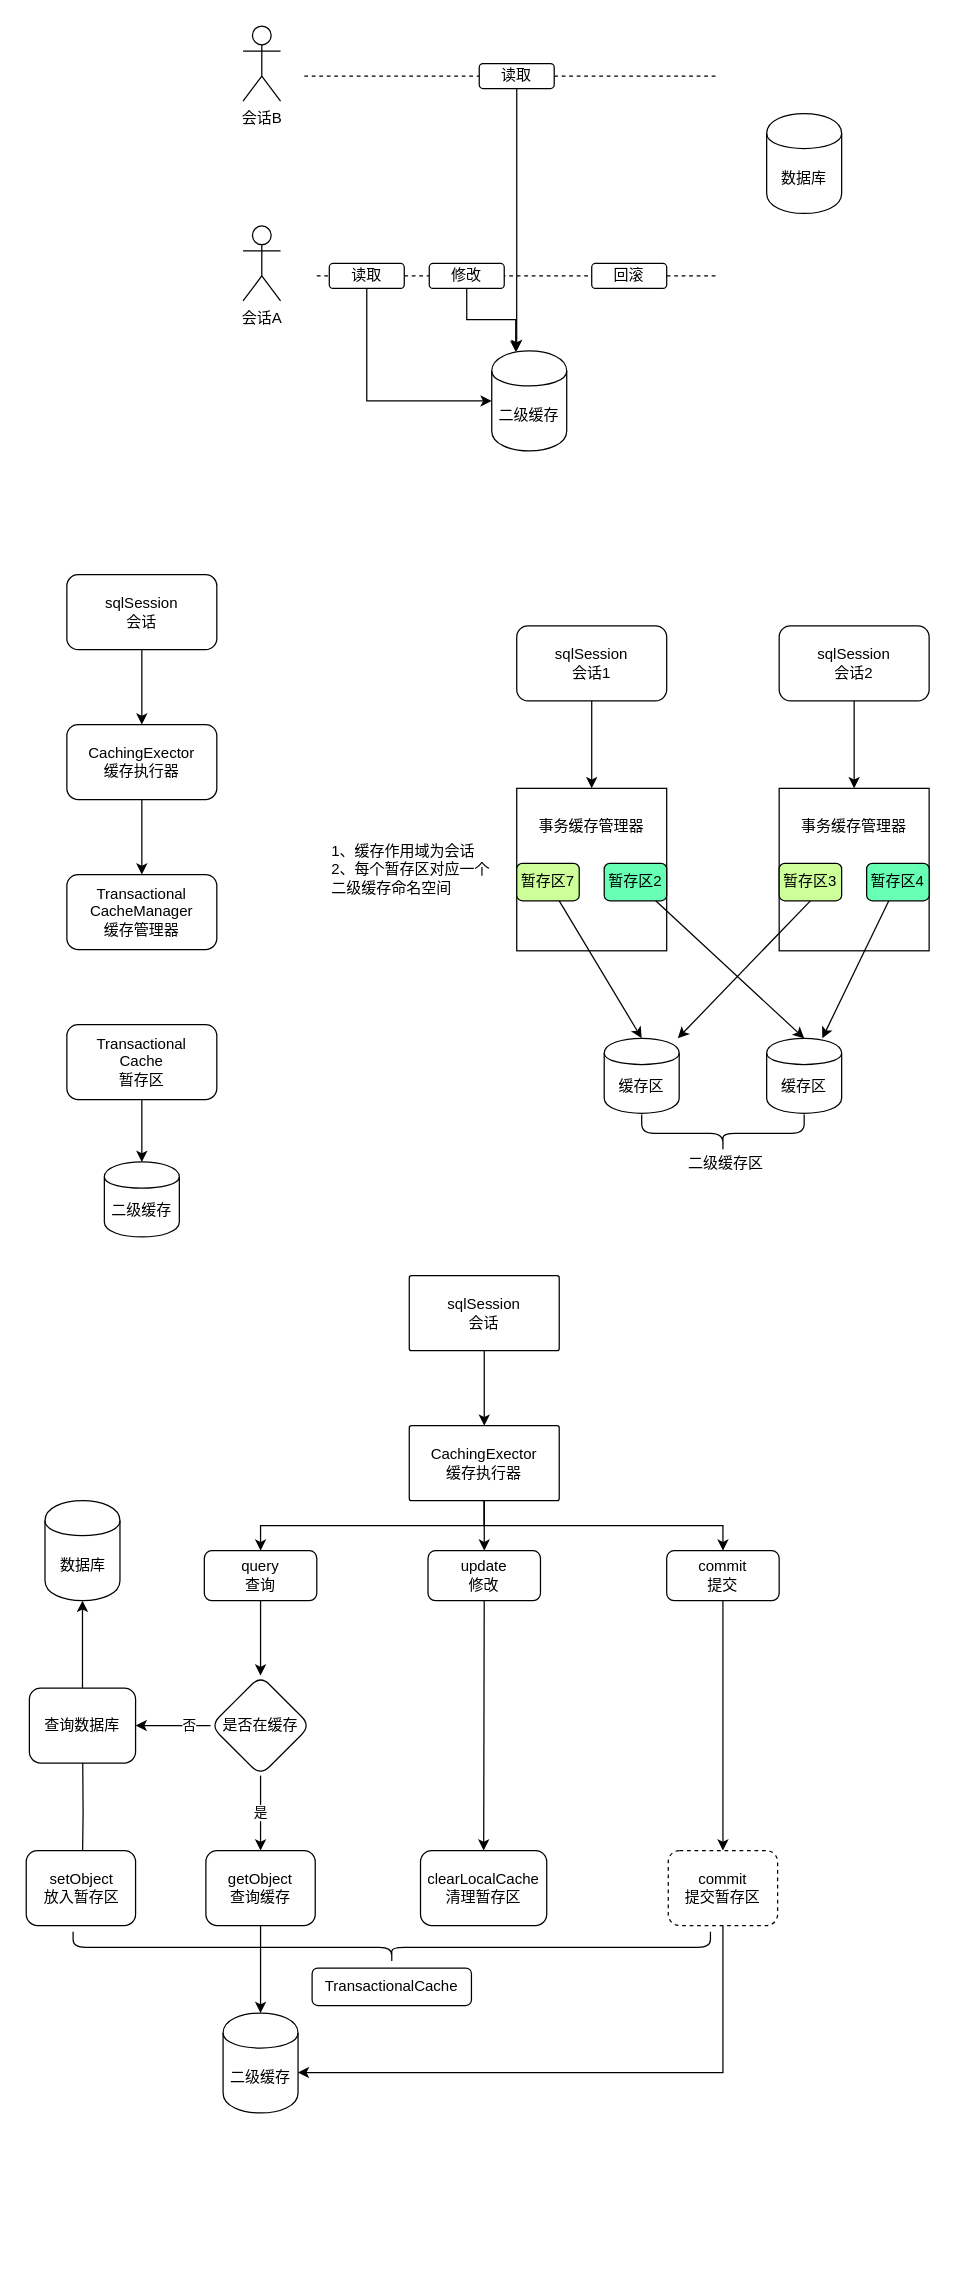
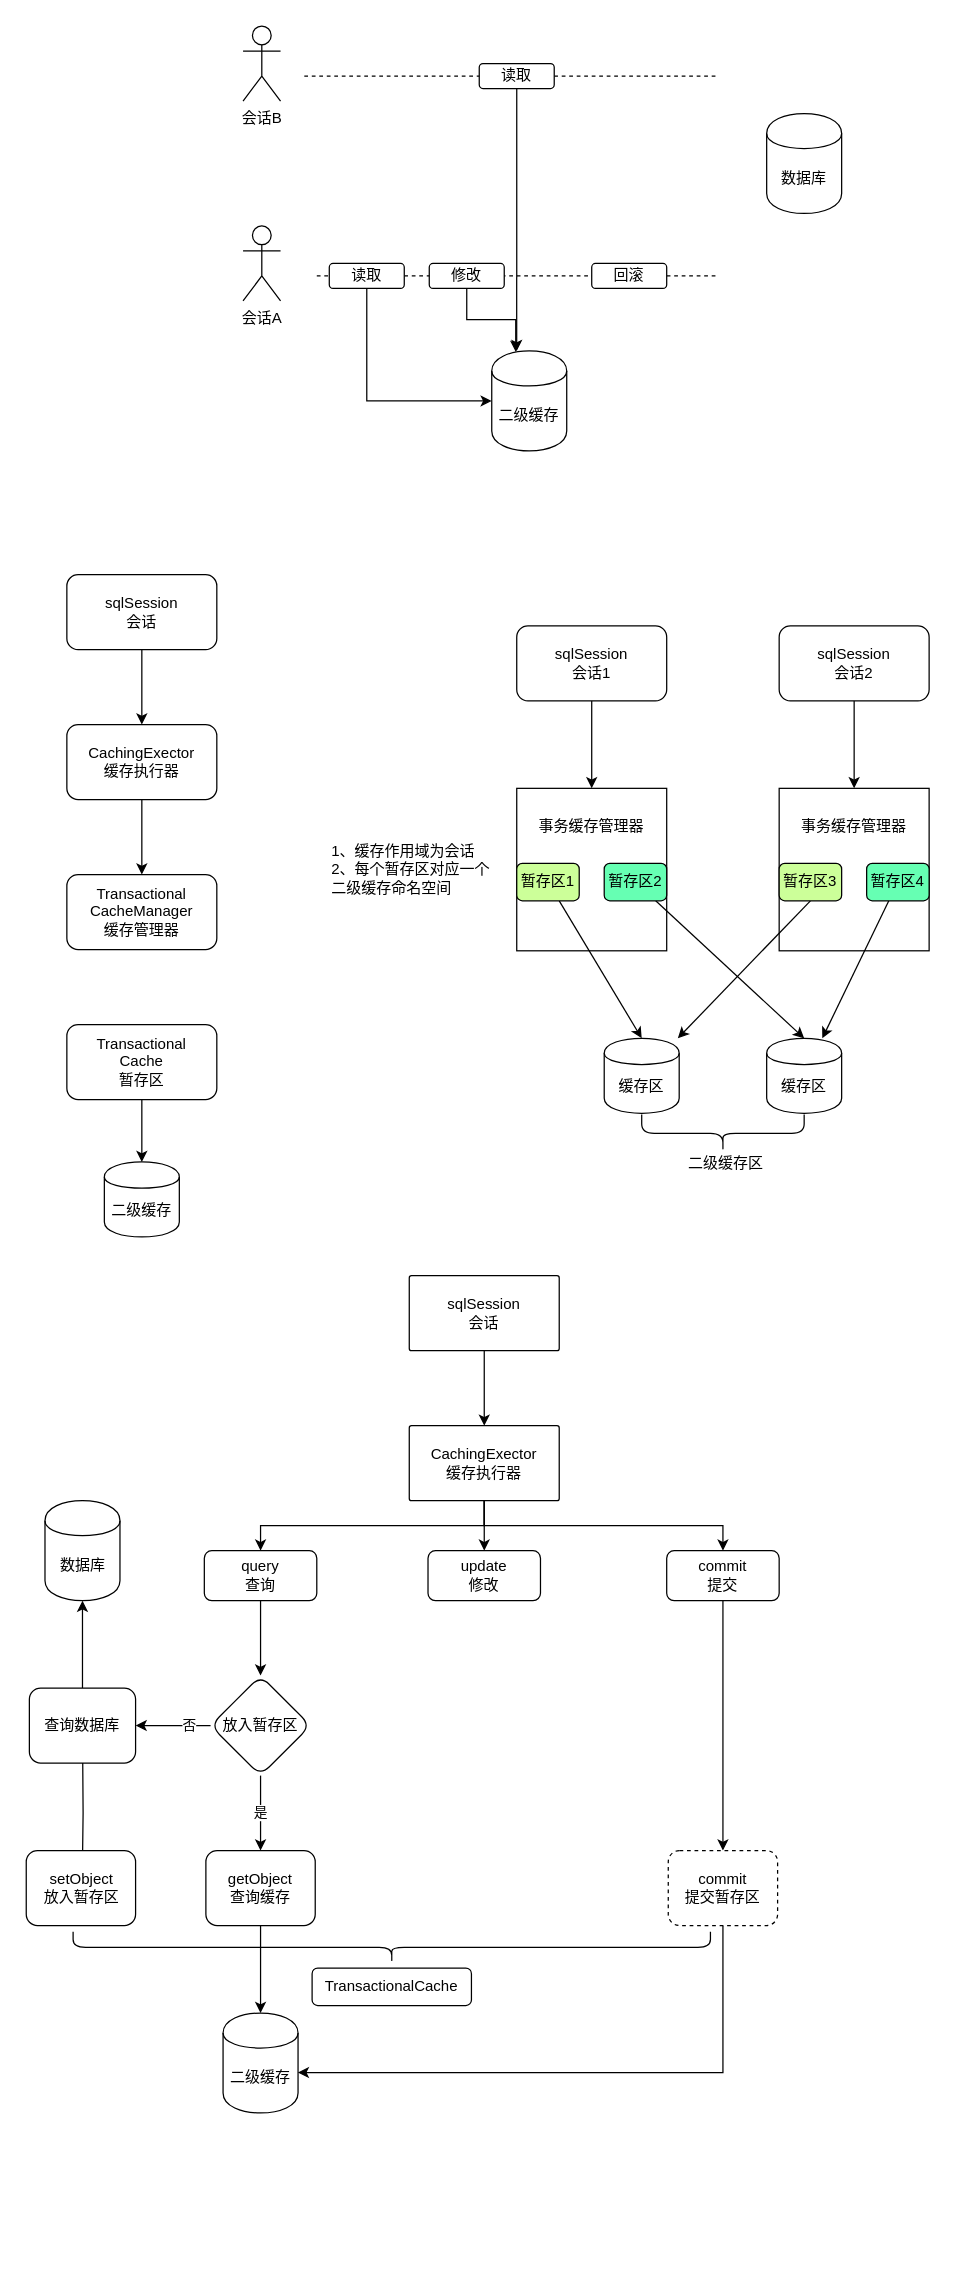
node "暂存区7": label "暂存区7" -> "暂存区1"
edge "update 修改" -> "clearLocalCache 清理暂存区": removed
node "是否在缓存": label "是否在缓存" -> "放入暂存区"
node "clearLocalCache 清理暂存区": removed
